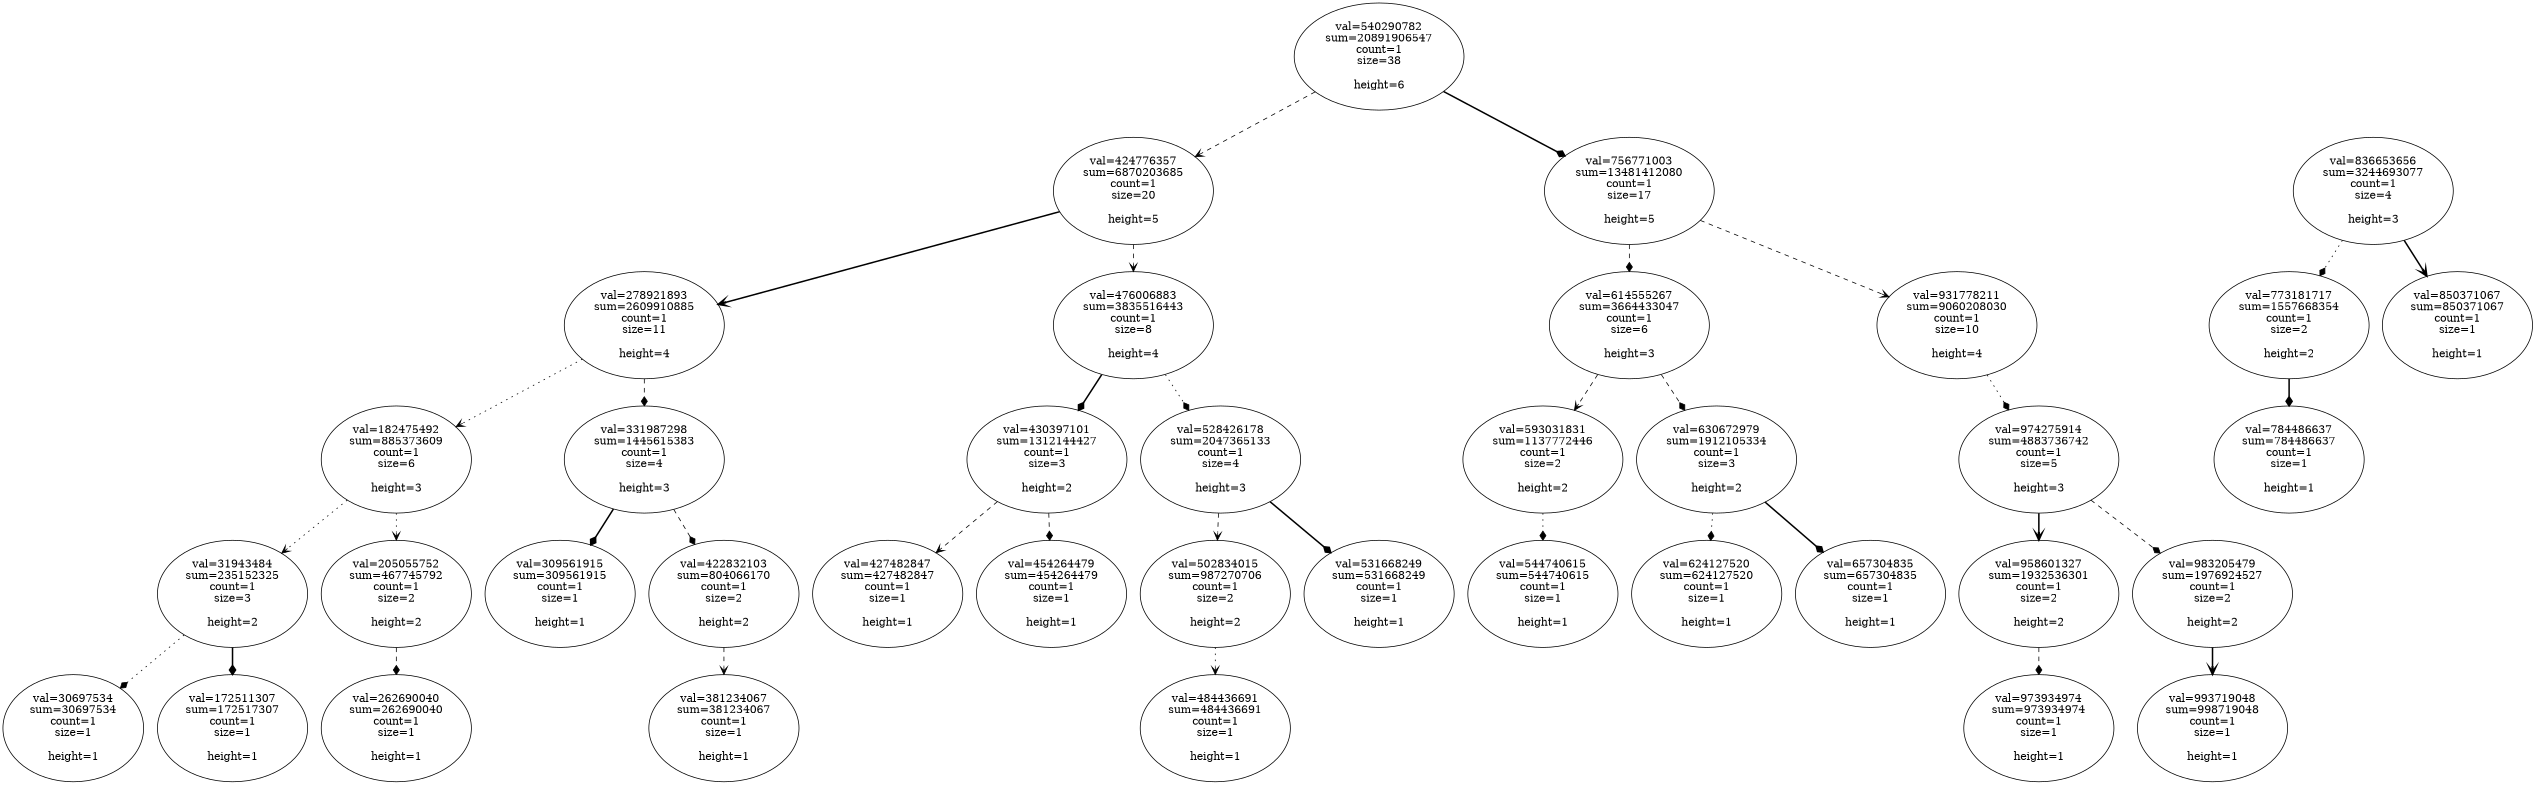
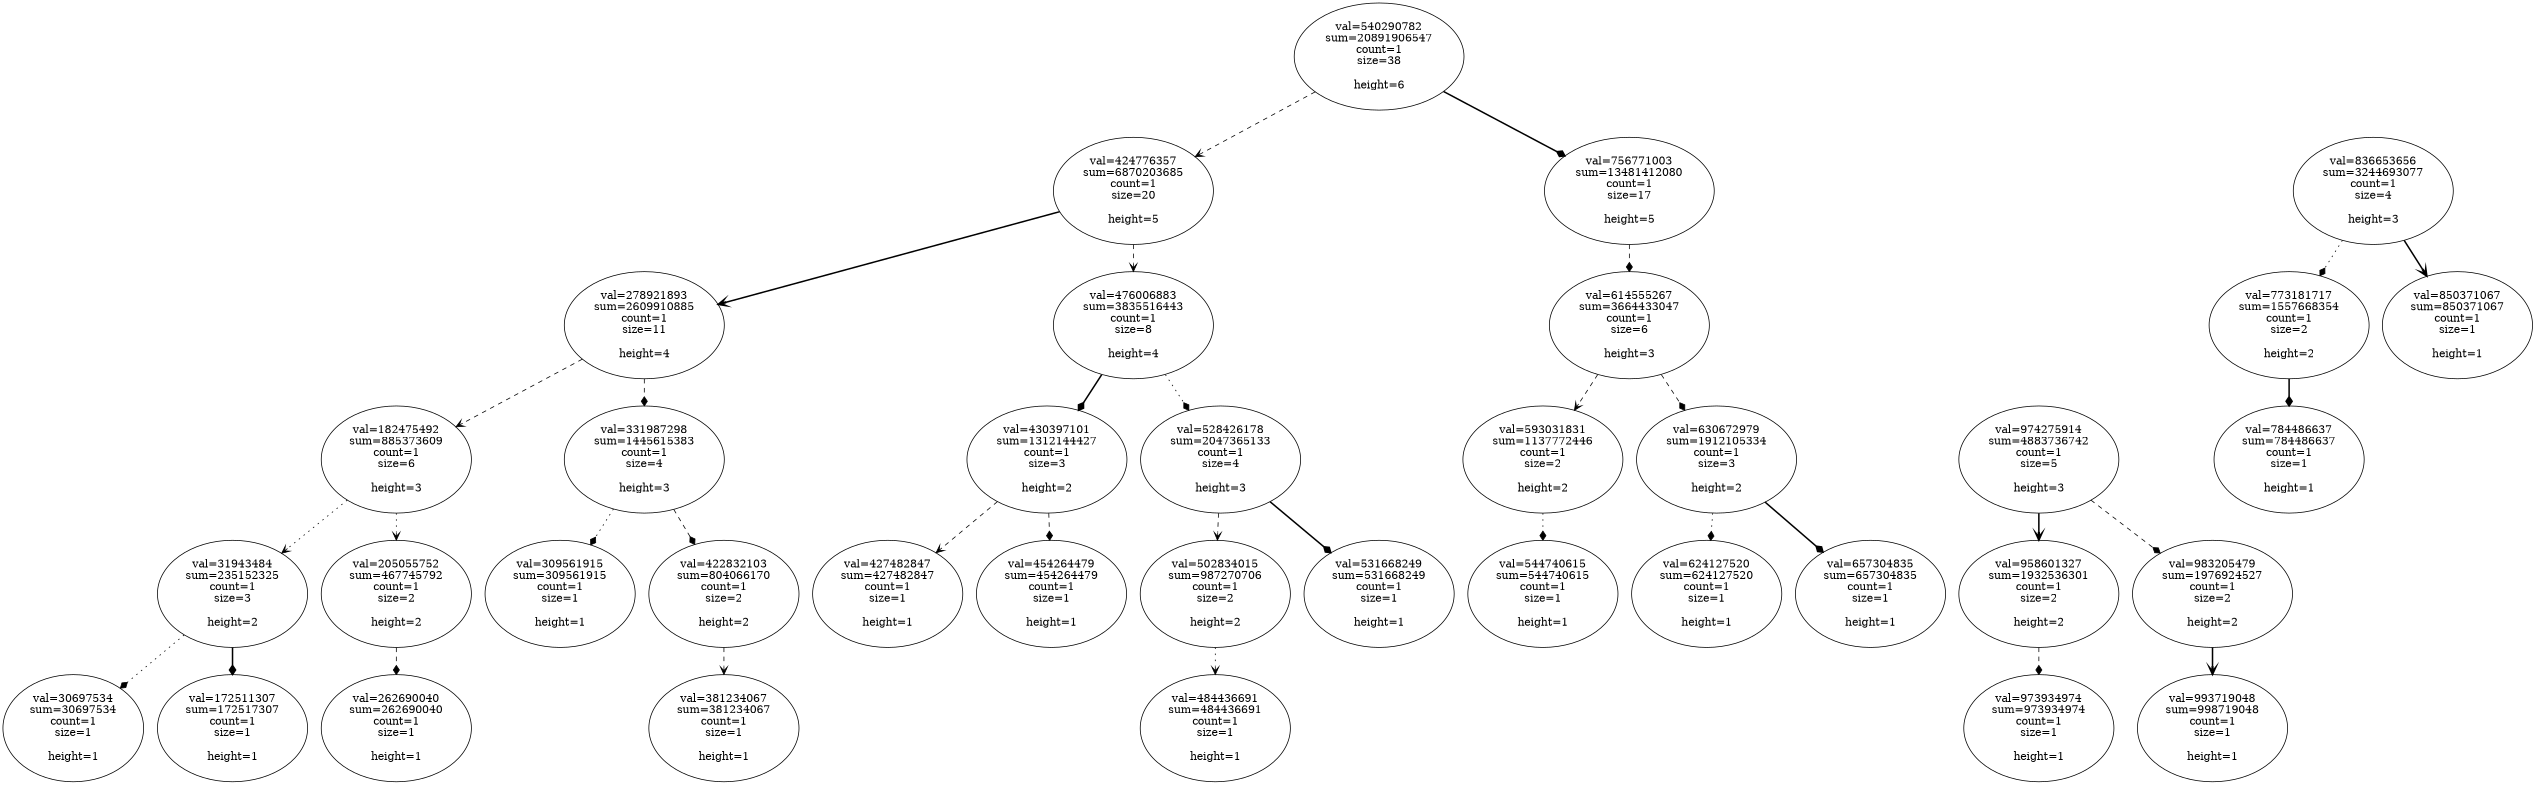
node "val=931778211": removed
edge "val=278921893" -> "val=182475492": style dotted -> dashed
edge "val=331987298" -> "val=309561915": style bold -> dotted
